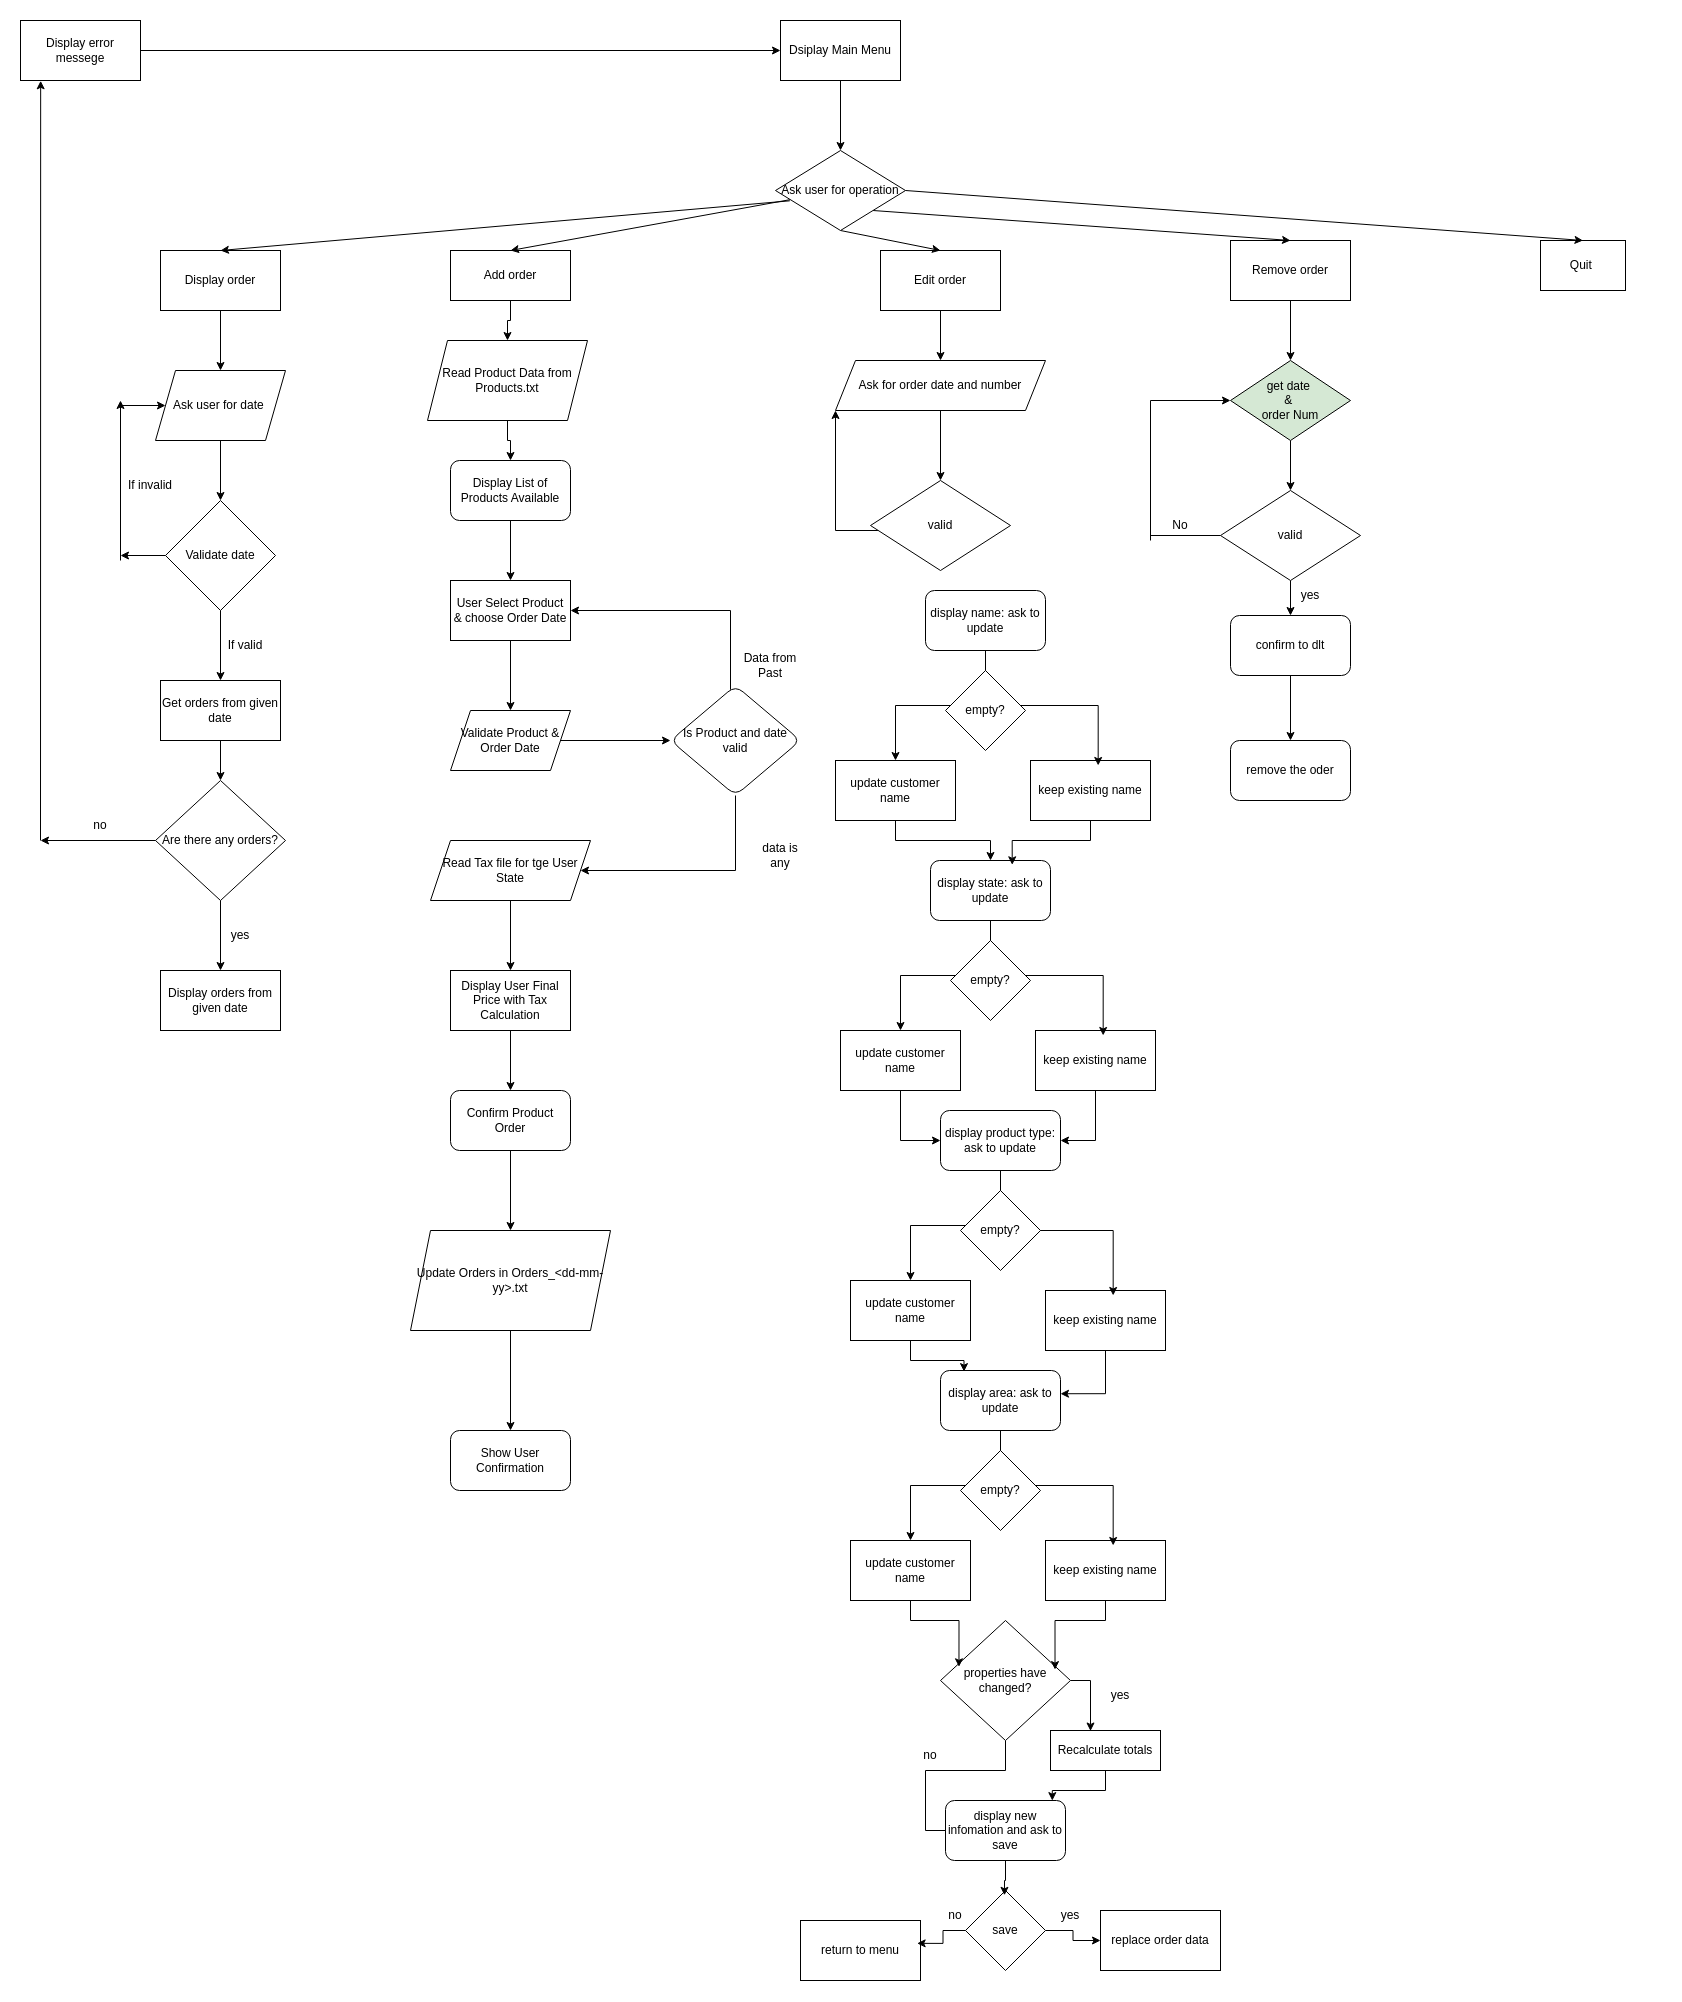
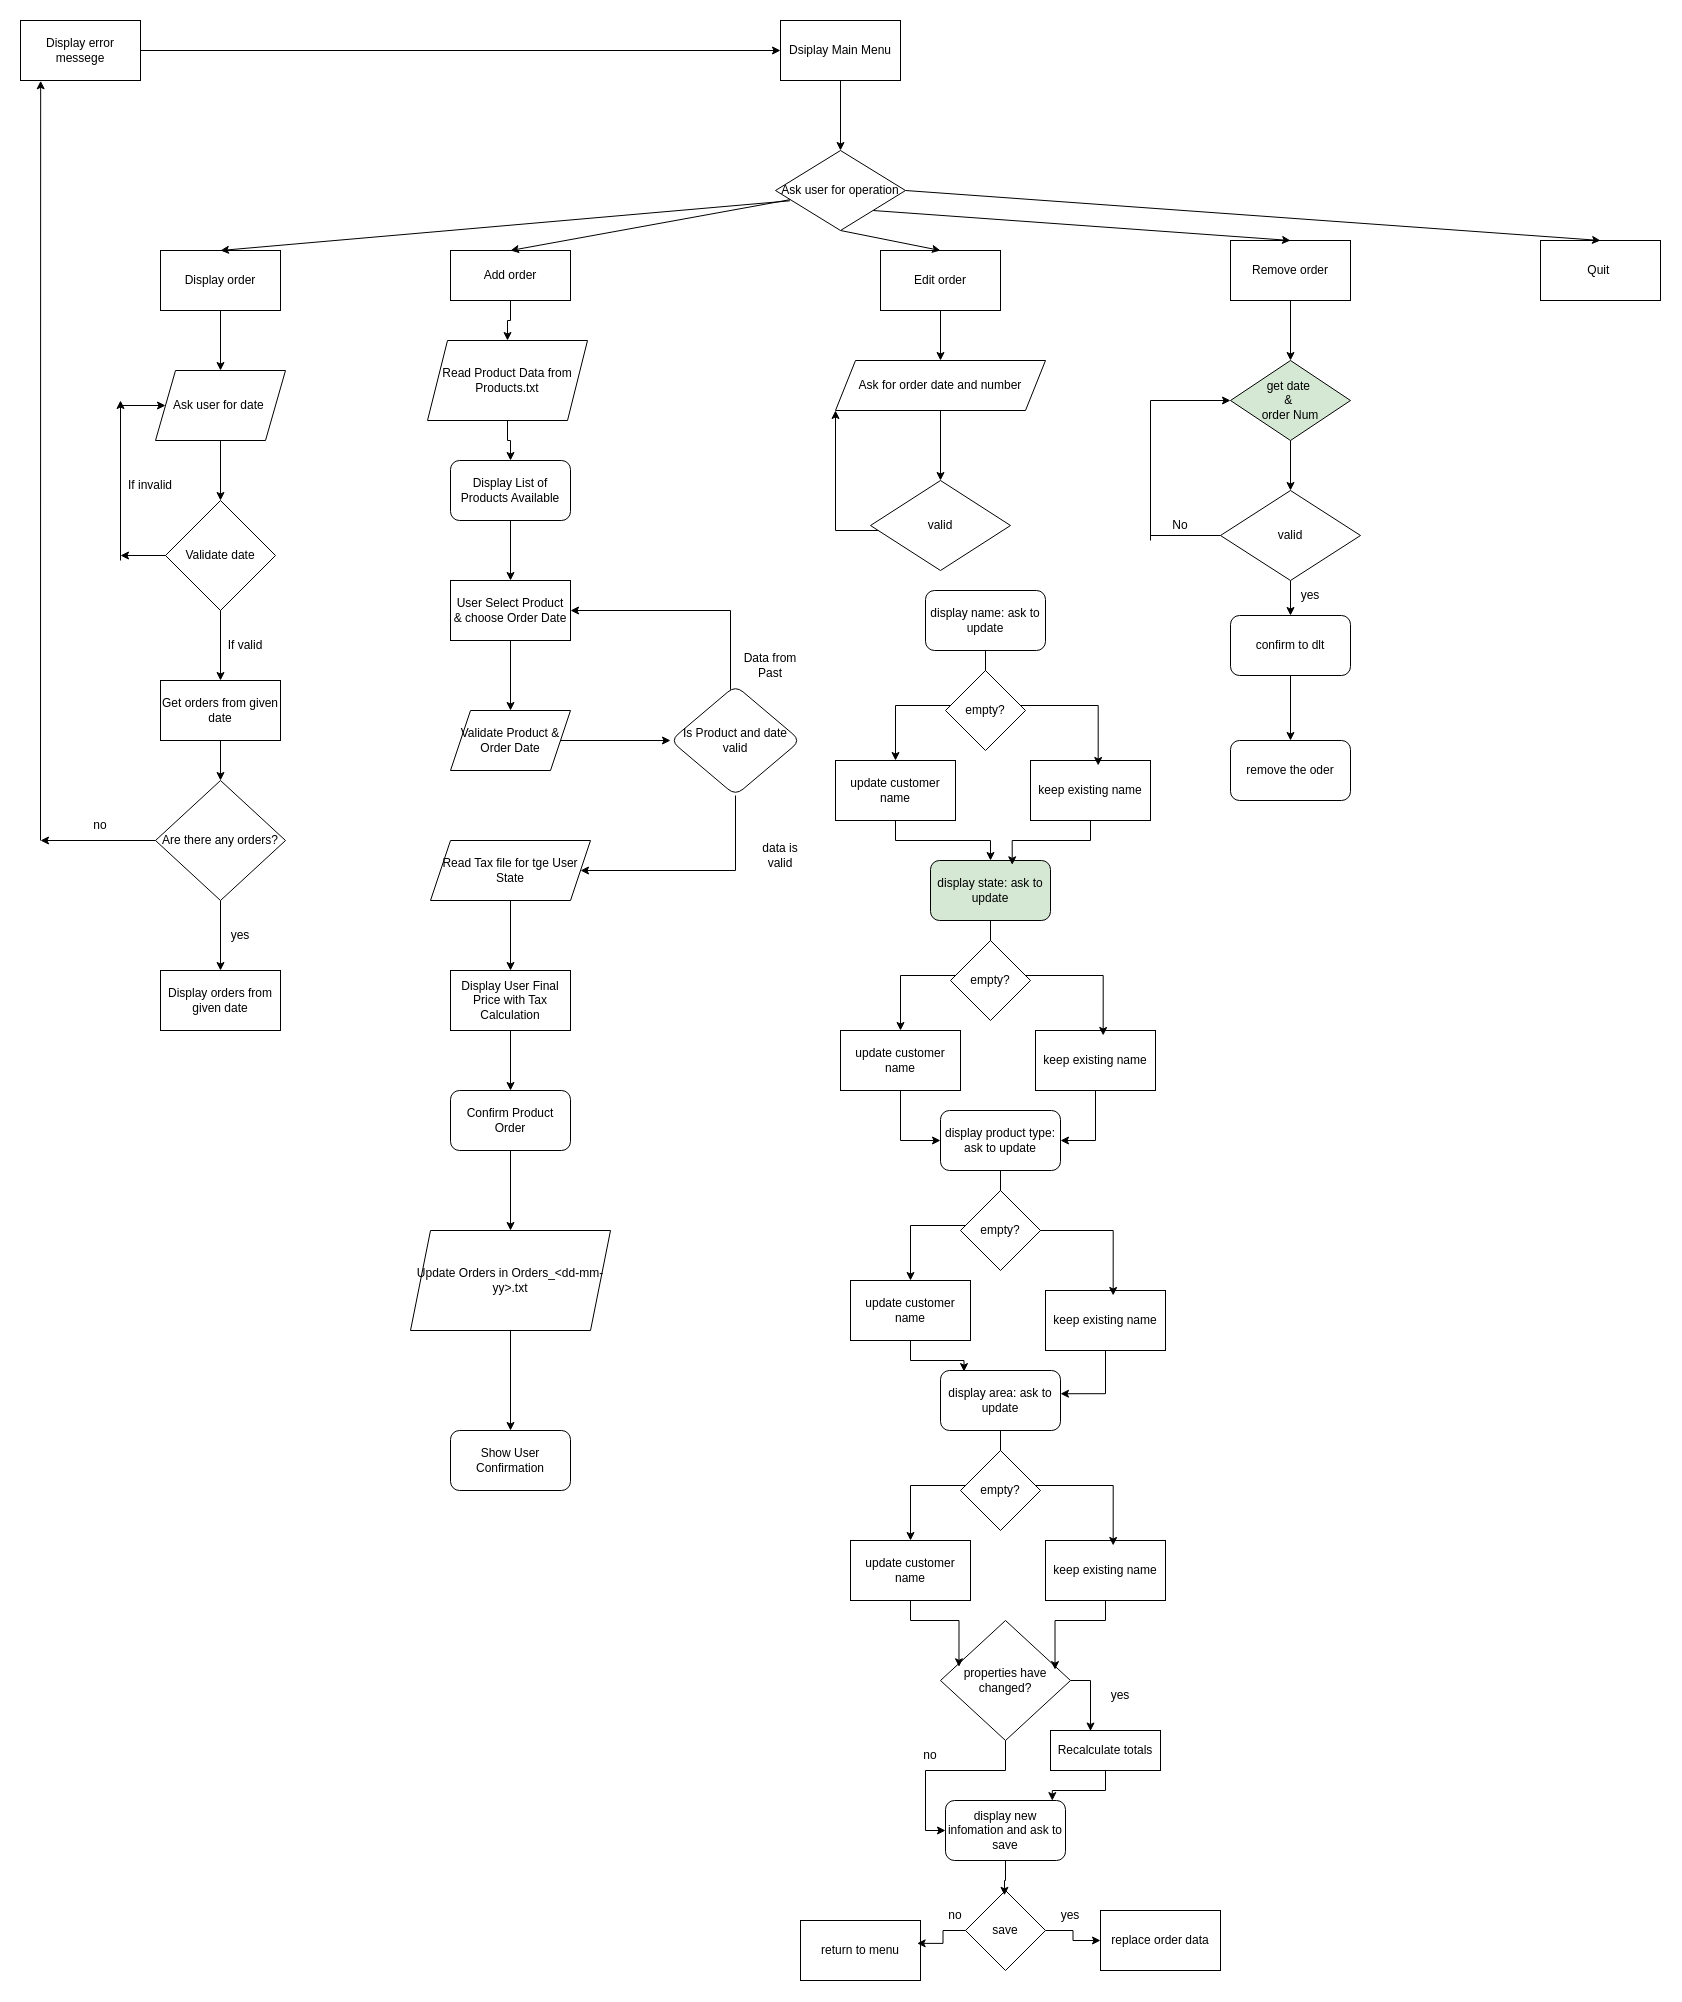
node "Quit": size 85x50 -> 120x60
node "data is any": label "data is any" -> "data is valid"
node "display state: ask to update": fillcolor #ffffff -> #d5e8d4
edge "properties have changed?" -- "display new infomation and ask to save": arrowhead none -> classic
